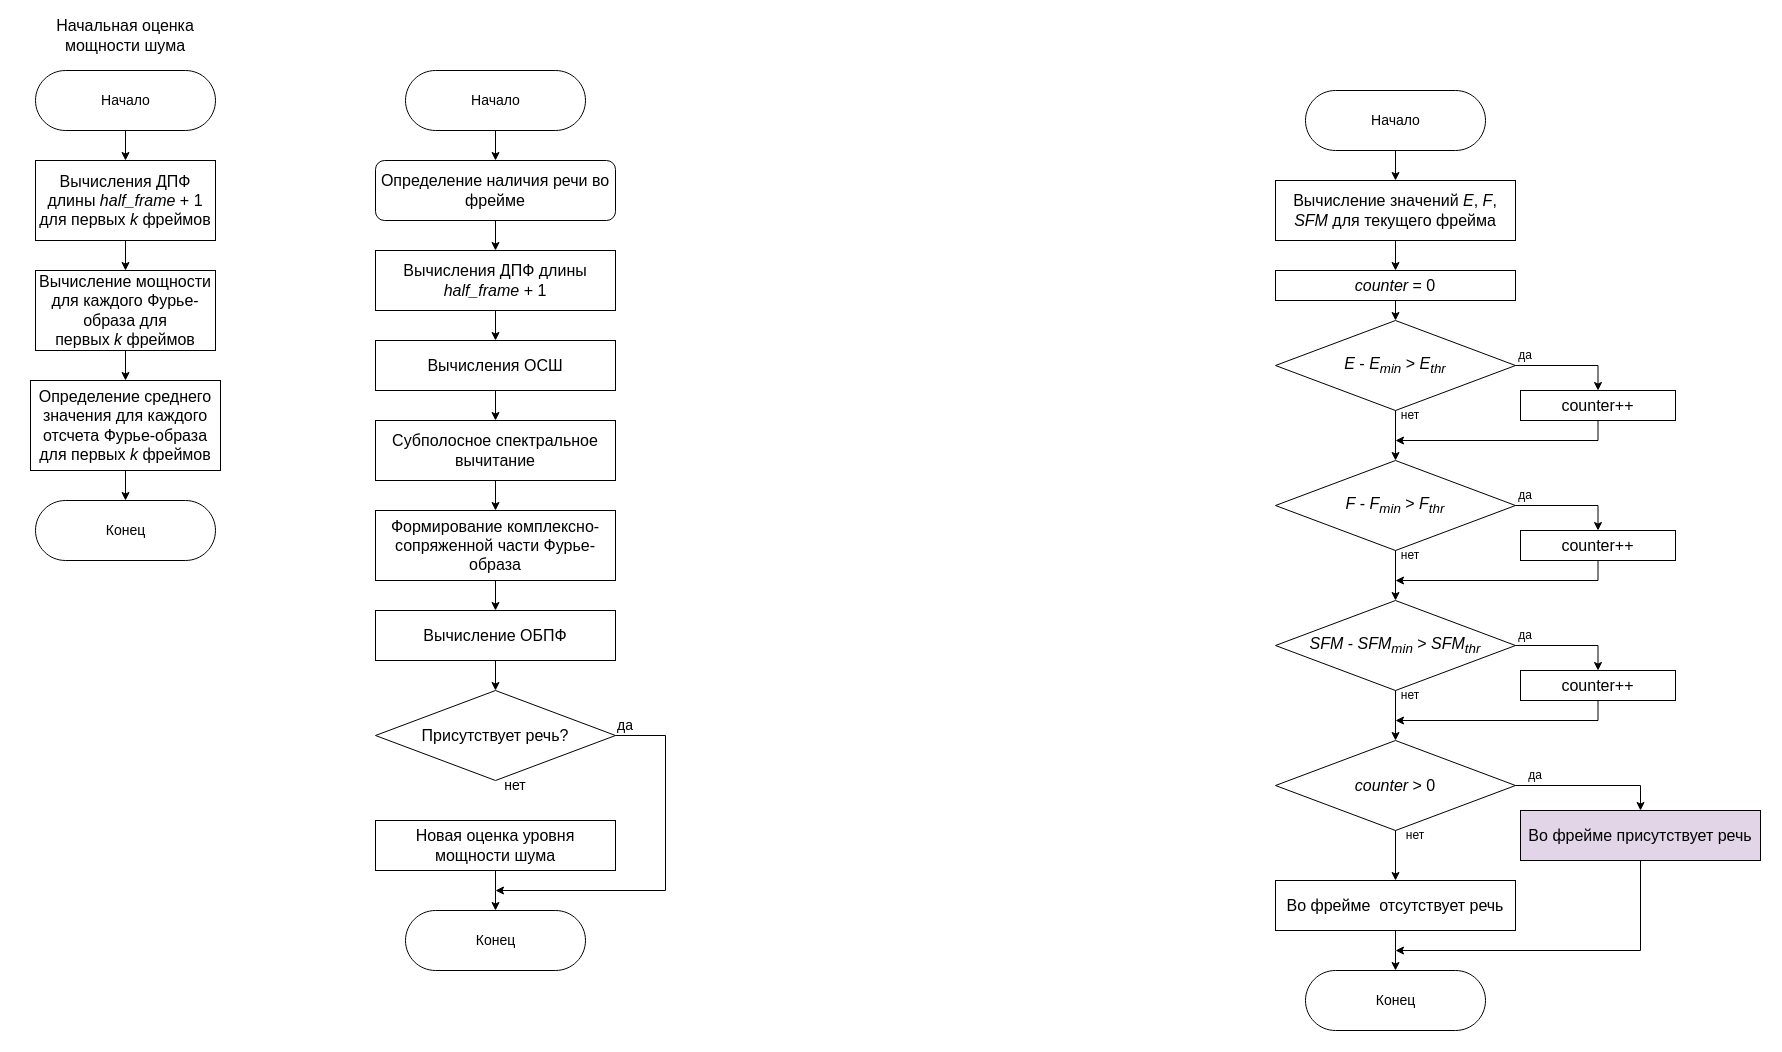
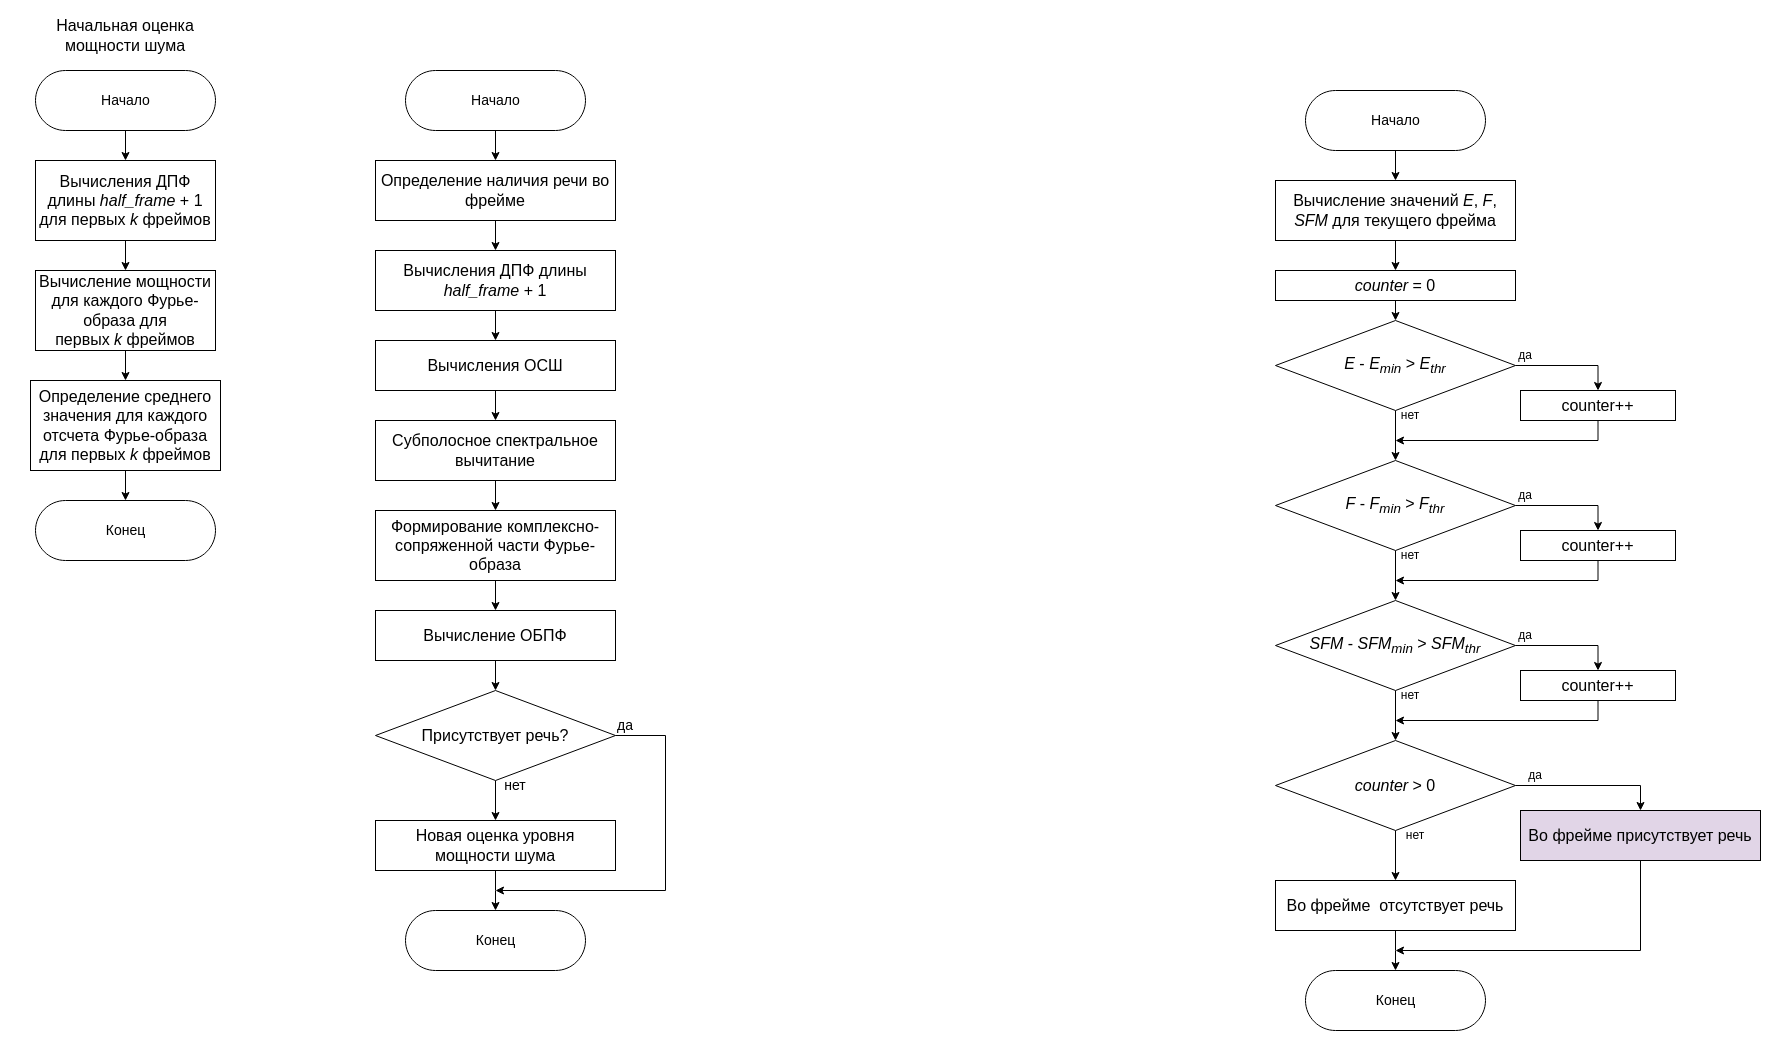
node "Определение наличия речи во фрейме": shape rounded rectangle -> rectangle
edge "Присутствует речь?" -> "Новая оценка уровня мощности шума": added
